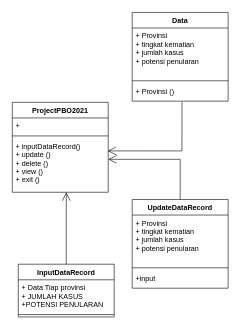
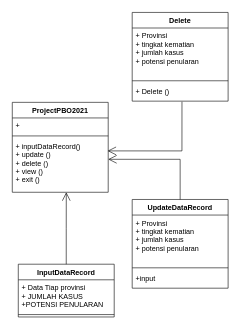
node "Data": label "Data" -> "Delete"
node "+ Provinsi ()": label "+ Provinsi ()" -> "+ Delete ()"
